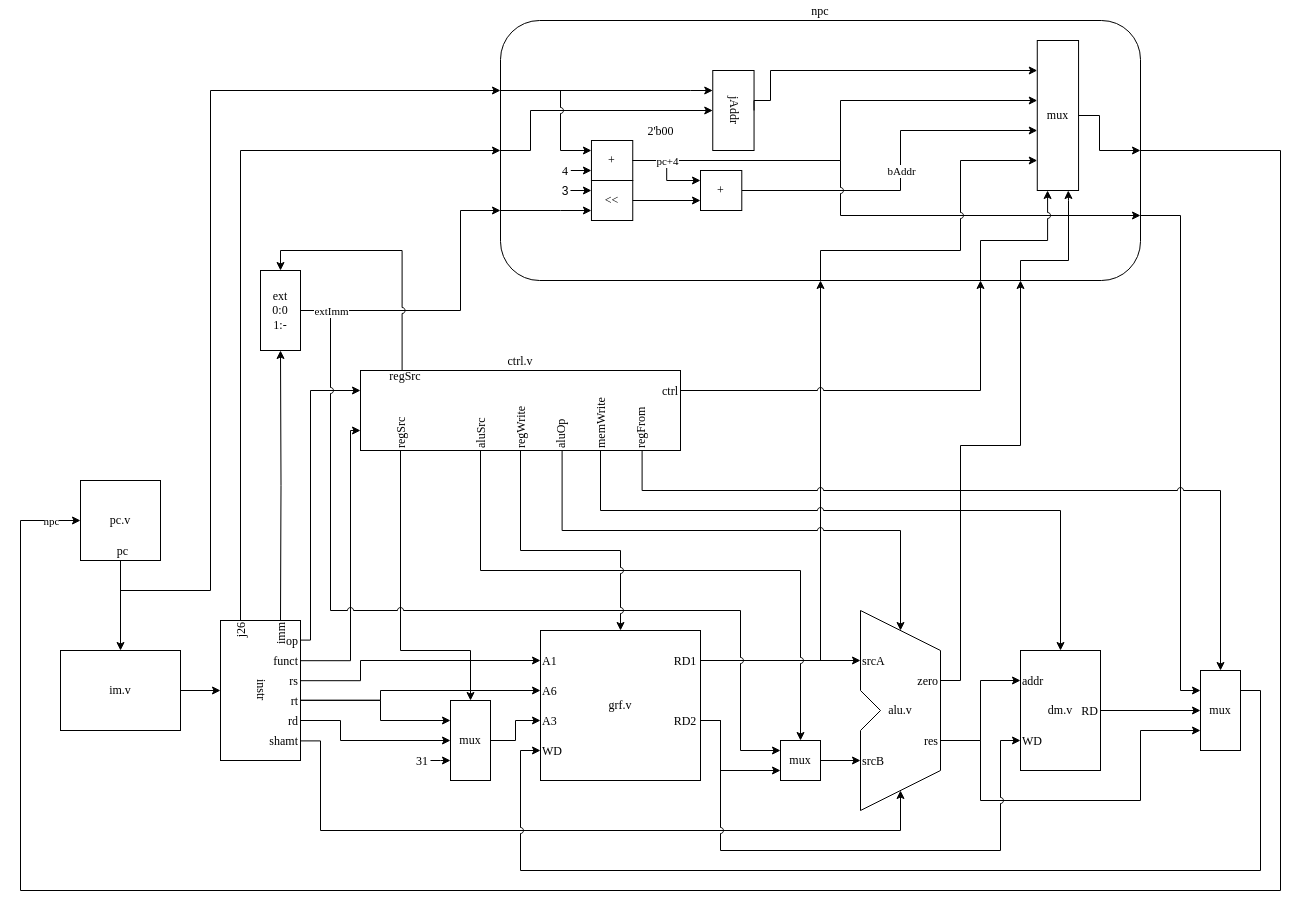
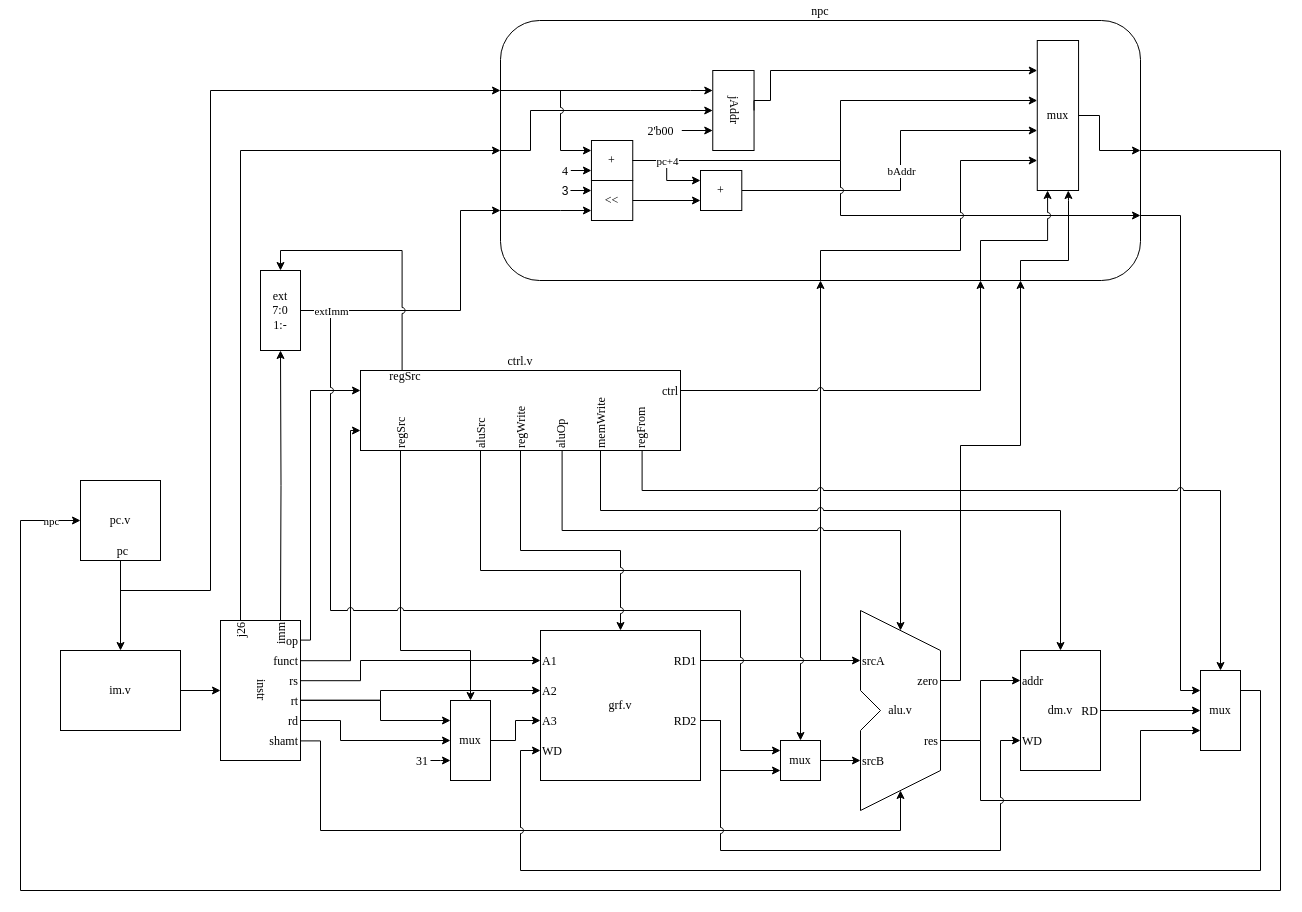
edge "2'b00" -> "jAddr": added
node "ext 0:0 1:-": label "ext 0:0 1:-" -> "ext 7:0 1:-"
node "A6": label "A6" -> "A2"
